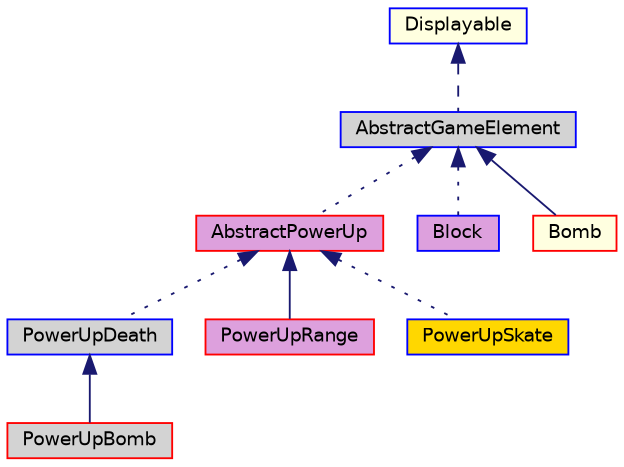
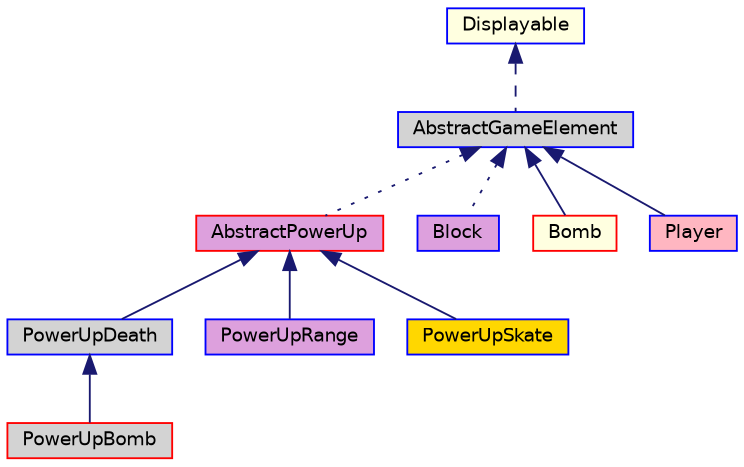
node "Player": added
edge "PowerUpDeath" -> "AbstractPowerUp": style dotted -> solid
edge "PowerUpSkate" -> "AbstractPowerUp": style dotted -> solid
node "PowerUpRange": color red -> blue
